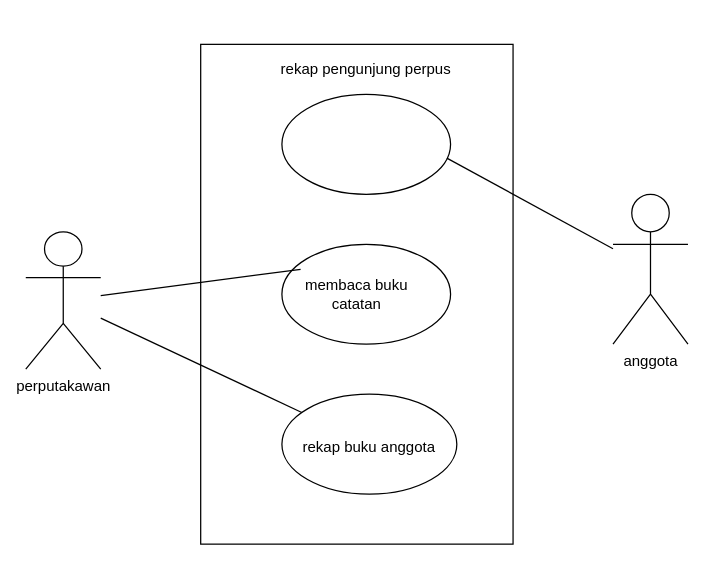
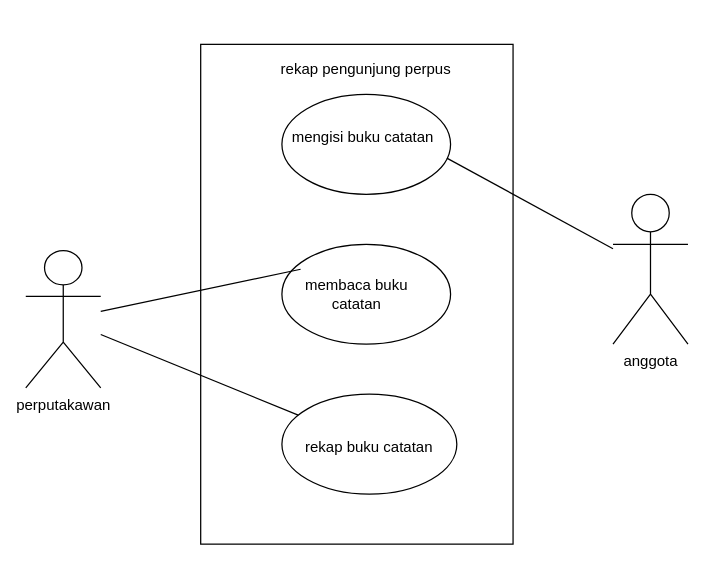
node "mengisi buku catatan": added
node "perputakawan": moved (63, 301) -> (63, 319)
node "rekap buku anggota": label "rekap buku anggota" -> "rekap buku catatan"
